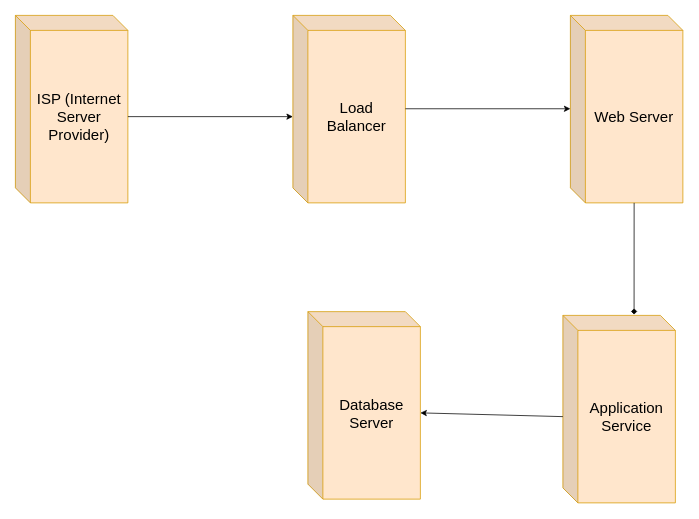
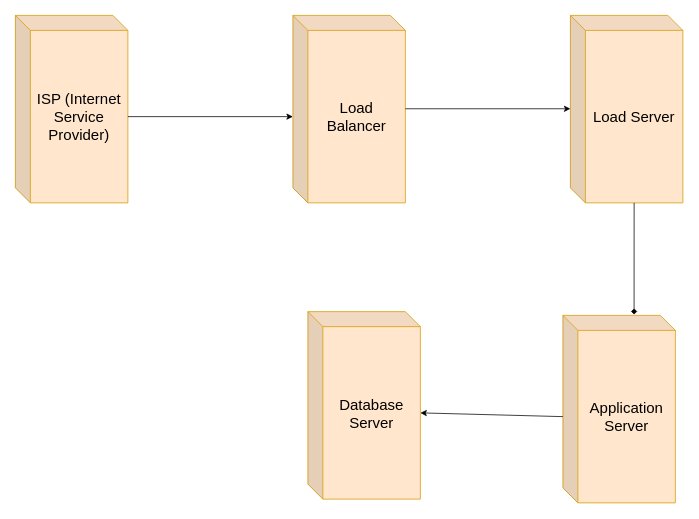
node "ISP (Internet Server Provider)": label "ISP (Internet Server Provider)" -> "ISP (Internet Service Provider)"
node "Web Server": label "Web Server" -> "Load Server"
node "Application Service": label "Application Service" -> "Application Server"
